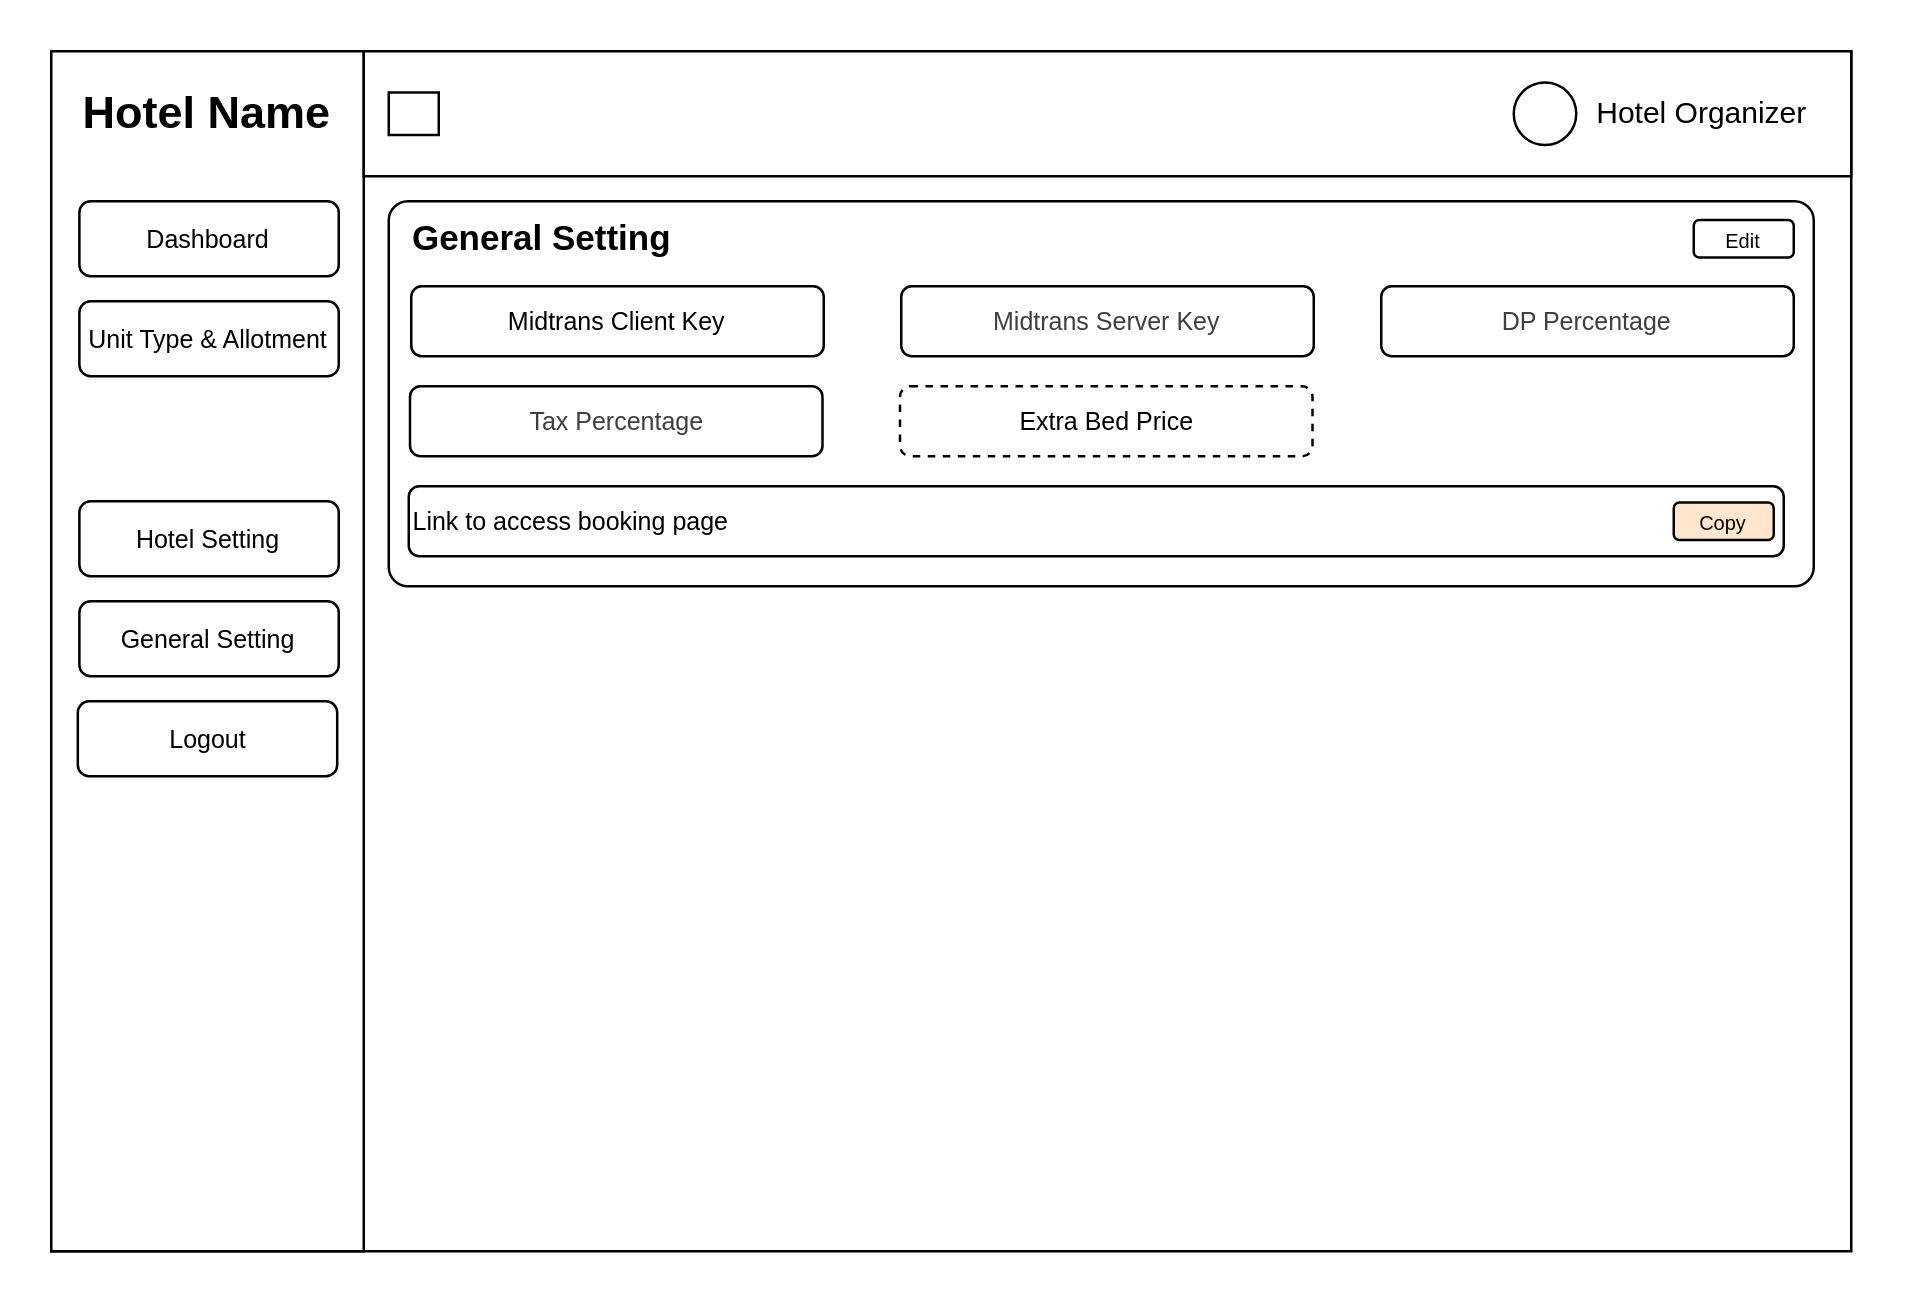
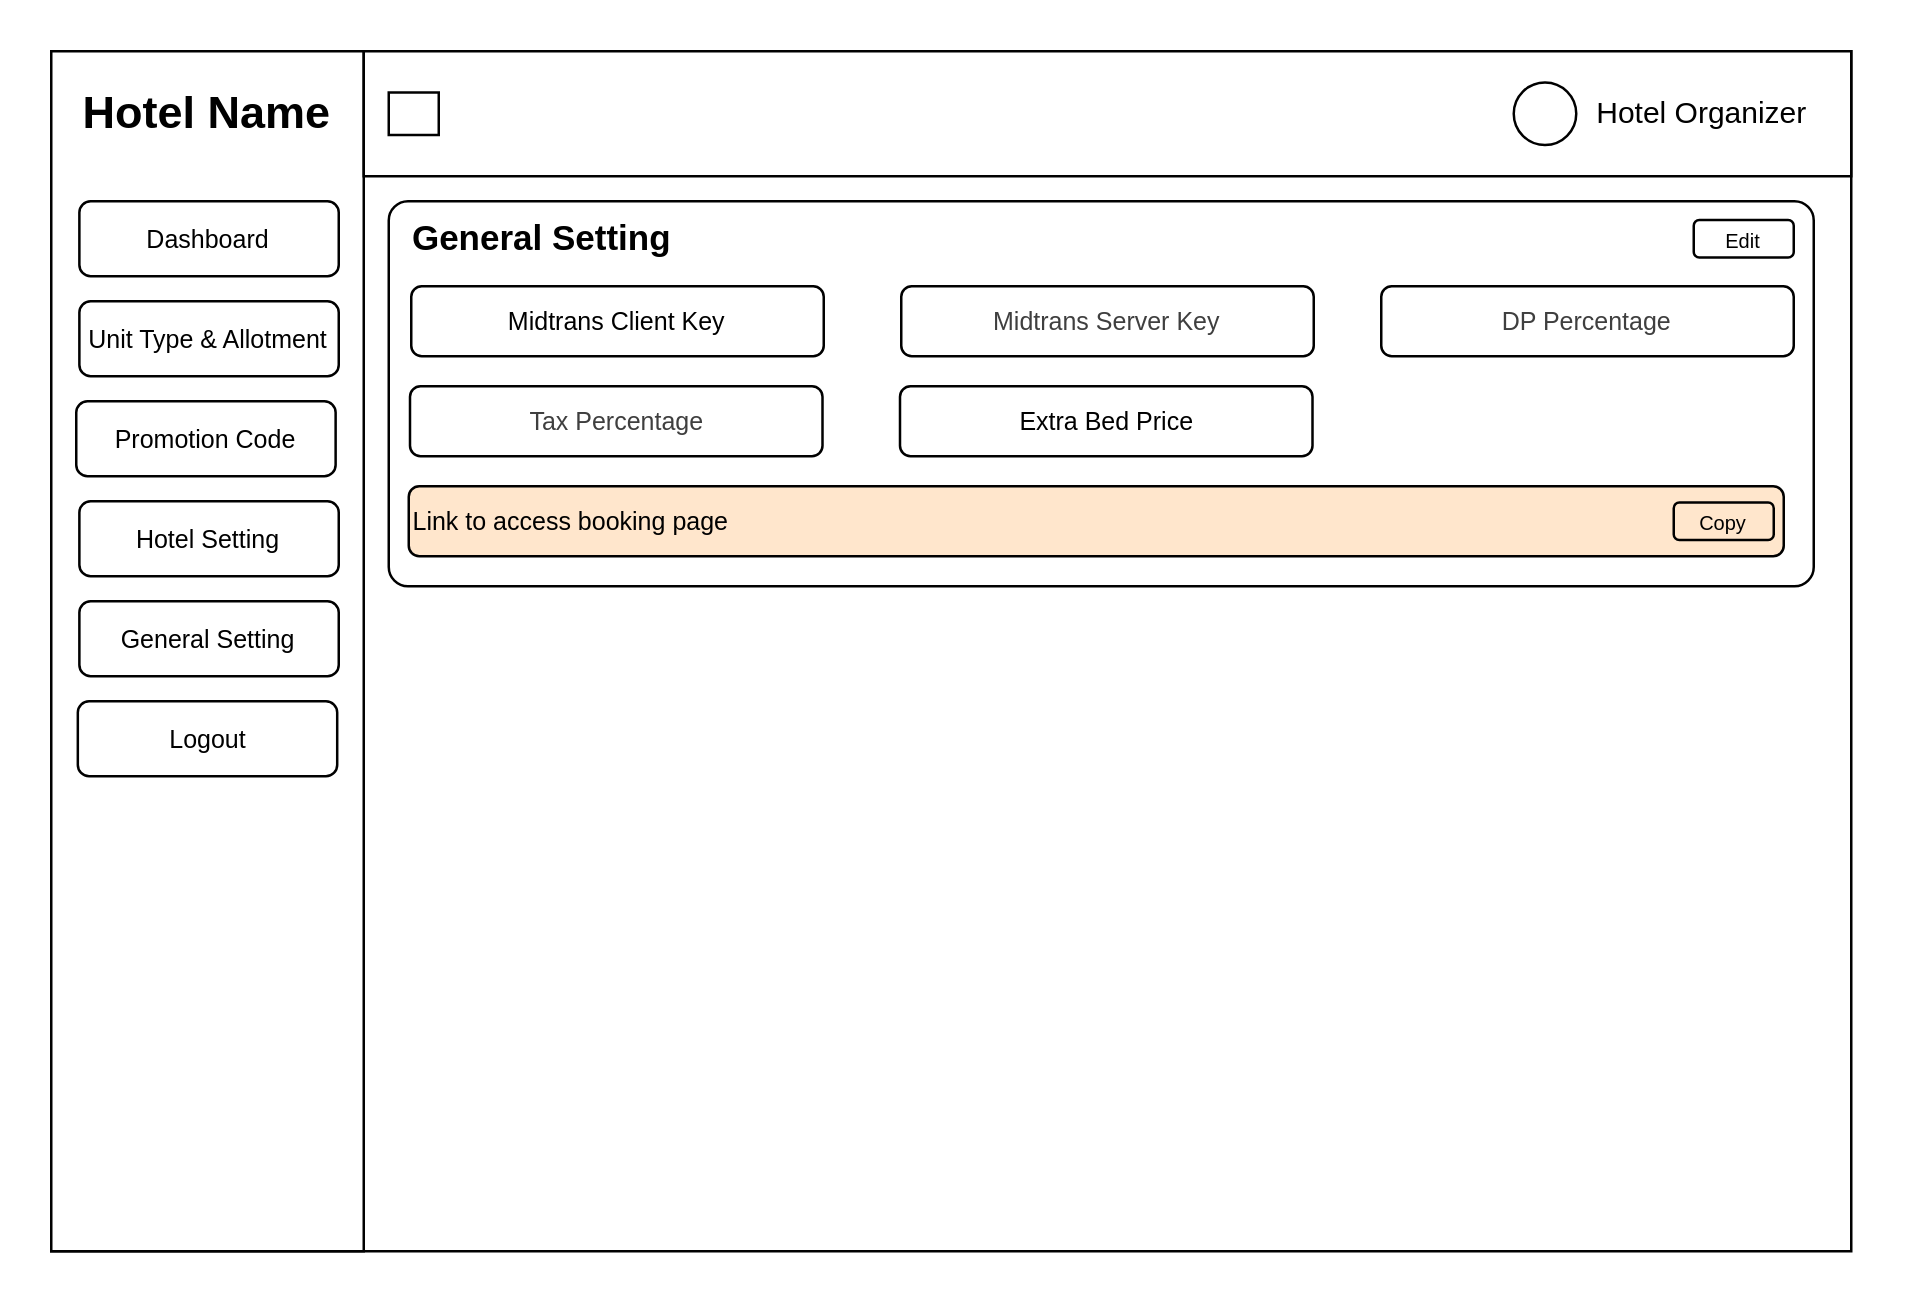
node "Extra Bed Price": style dashed -> solid
node "Promotion Code": added
node "Link to access booking page": fillcolor #ffffff -> #ffe6cc
